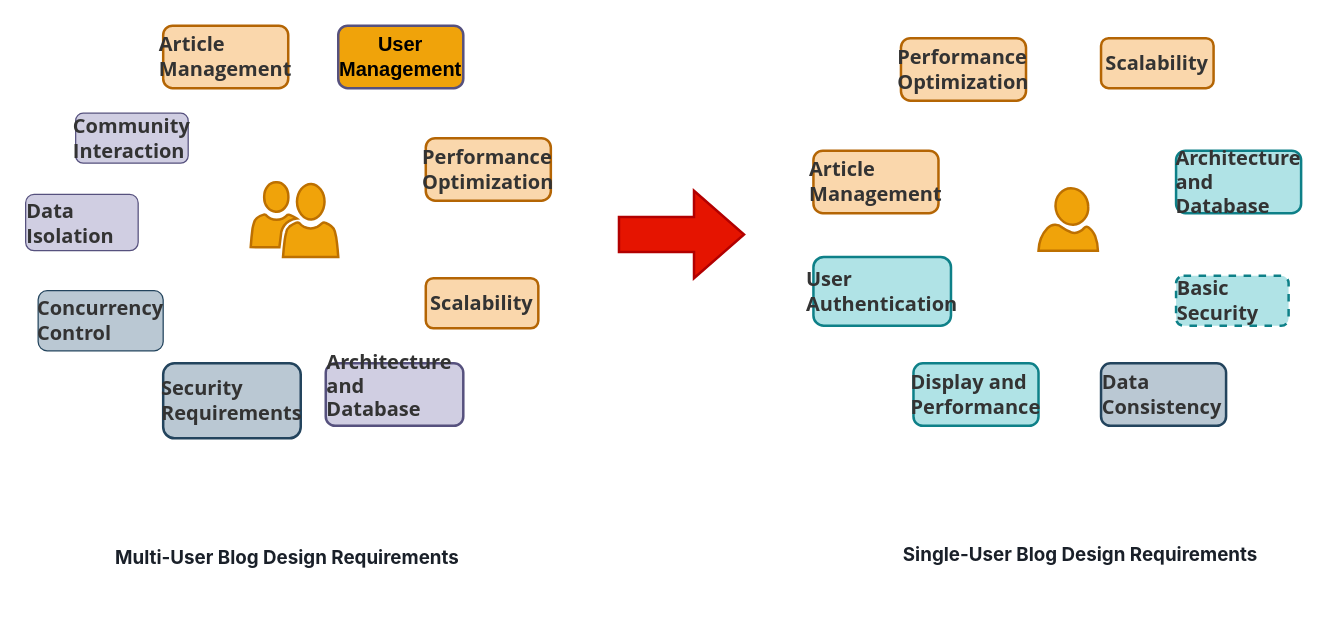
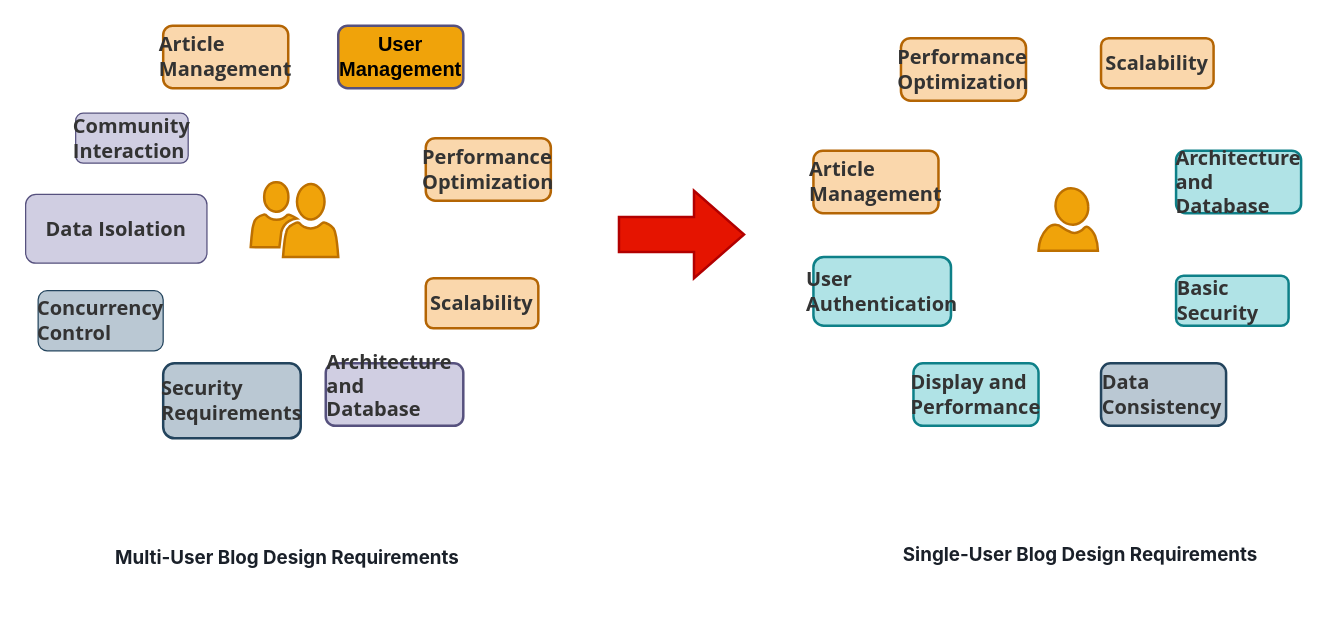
node "Data Isolation": size 113x56 -> 181x69
node "Basic Security": style dashed -> solid
